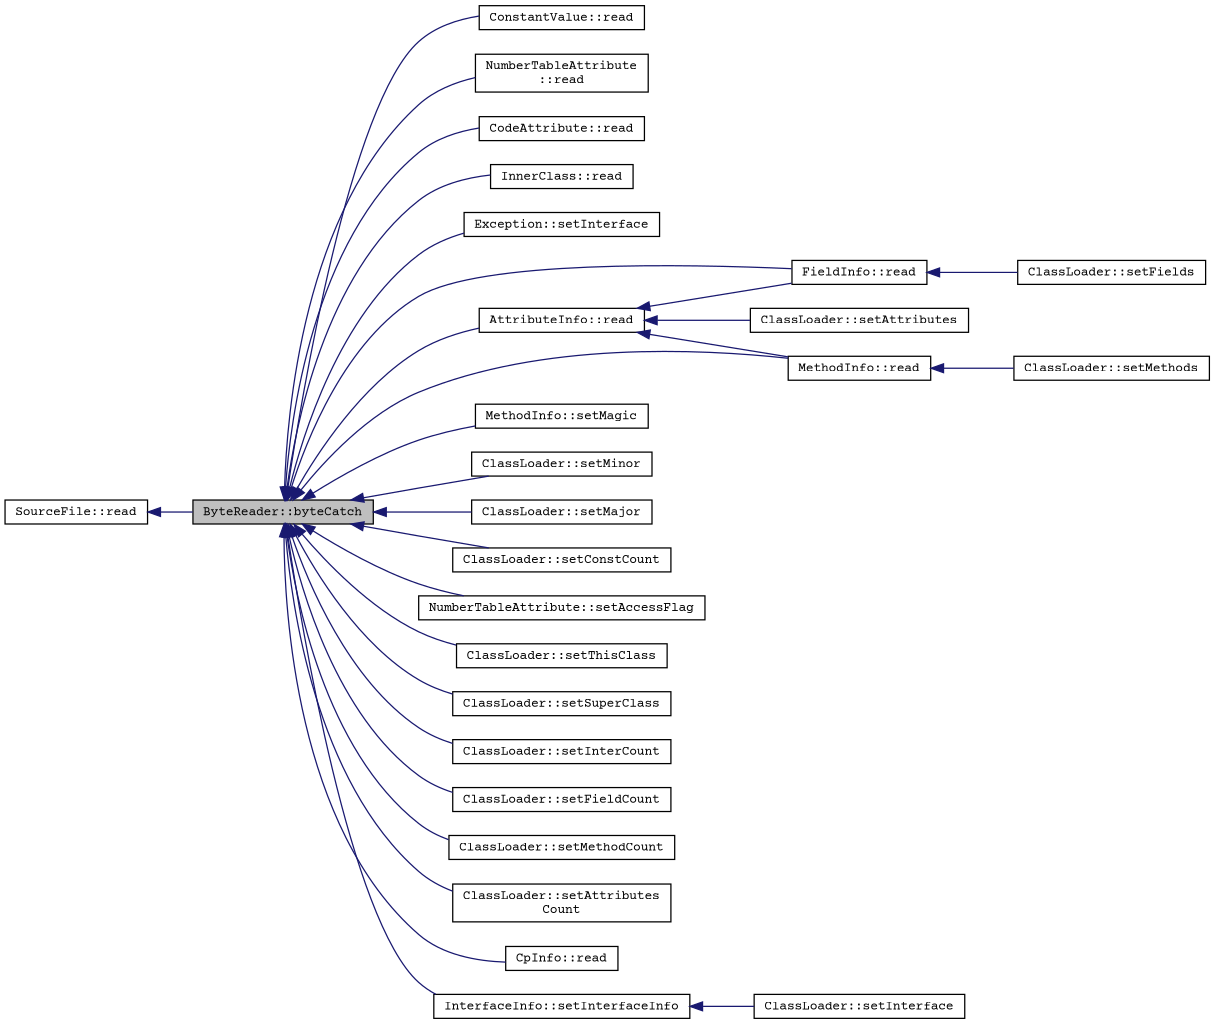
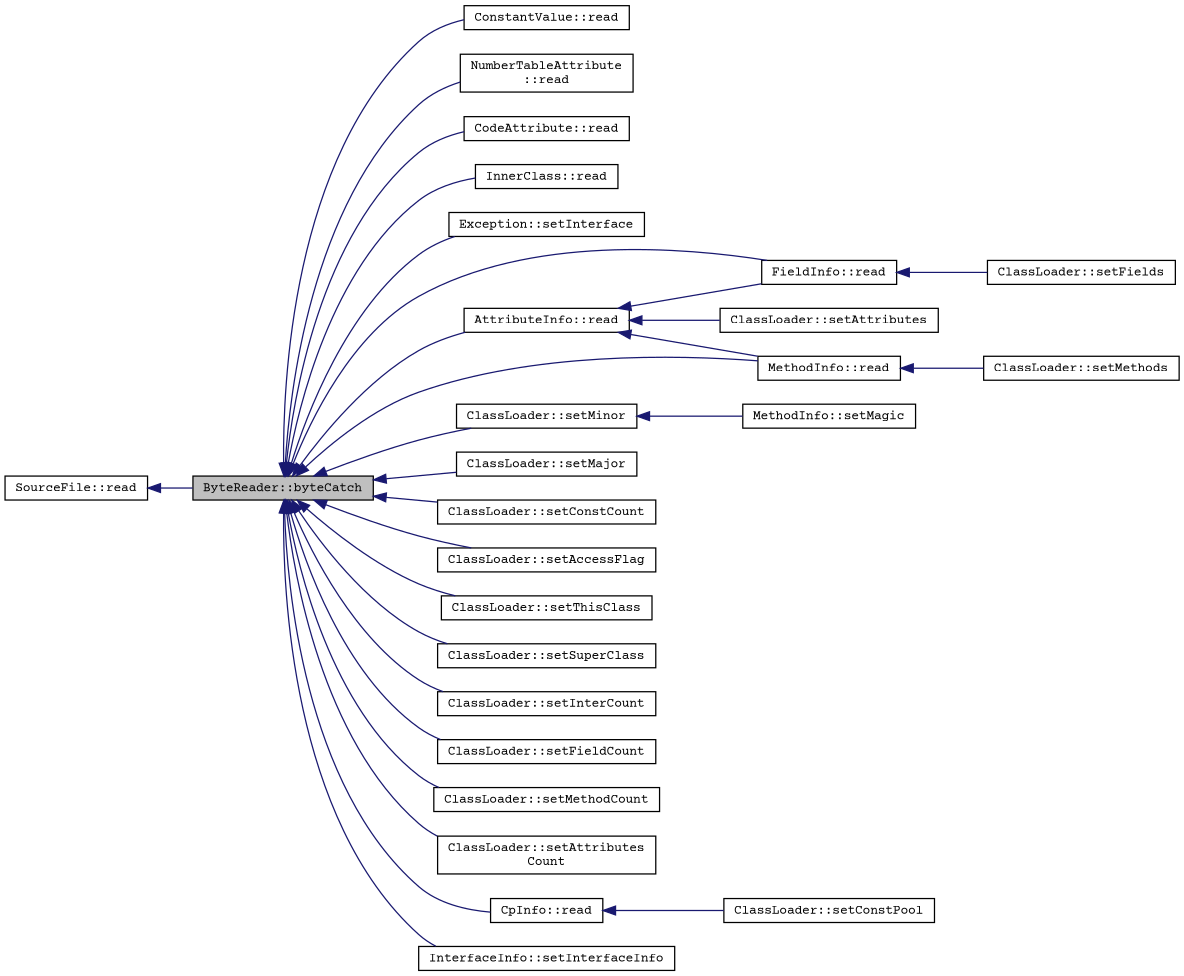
edge "MethodInfo::setMagic" -> "ByteReader::byteCatch": now "MethodInfo::setMagic" -> "ClassLoader::setMinor"
node "NumberTableAttribute::setAccessFlag": label "NumberTableAttribute::setAccessFlag" -> "ClassLoader::setAccessFlag"
node "ClassLoader::setConstPool": added
node "ClassLoader::setInterface": removed
